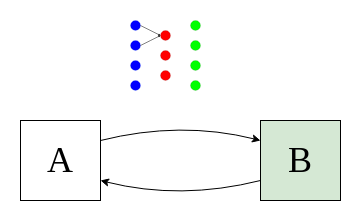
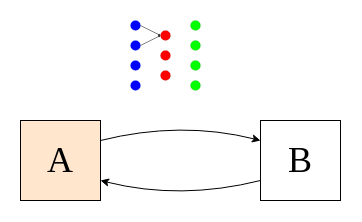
node "A": fillcolor #ffffff -> #ffe6cc
node "B": fillcolor #d5e8d4 -> #ffffff
